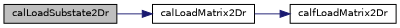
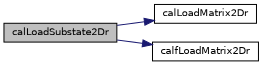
edge "calLoadMatrix2Dr" -> "calfLoadMatrix2Dr": now "calLoadSubstate2Dr" -> "calfLoadMatrix2Dr"
